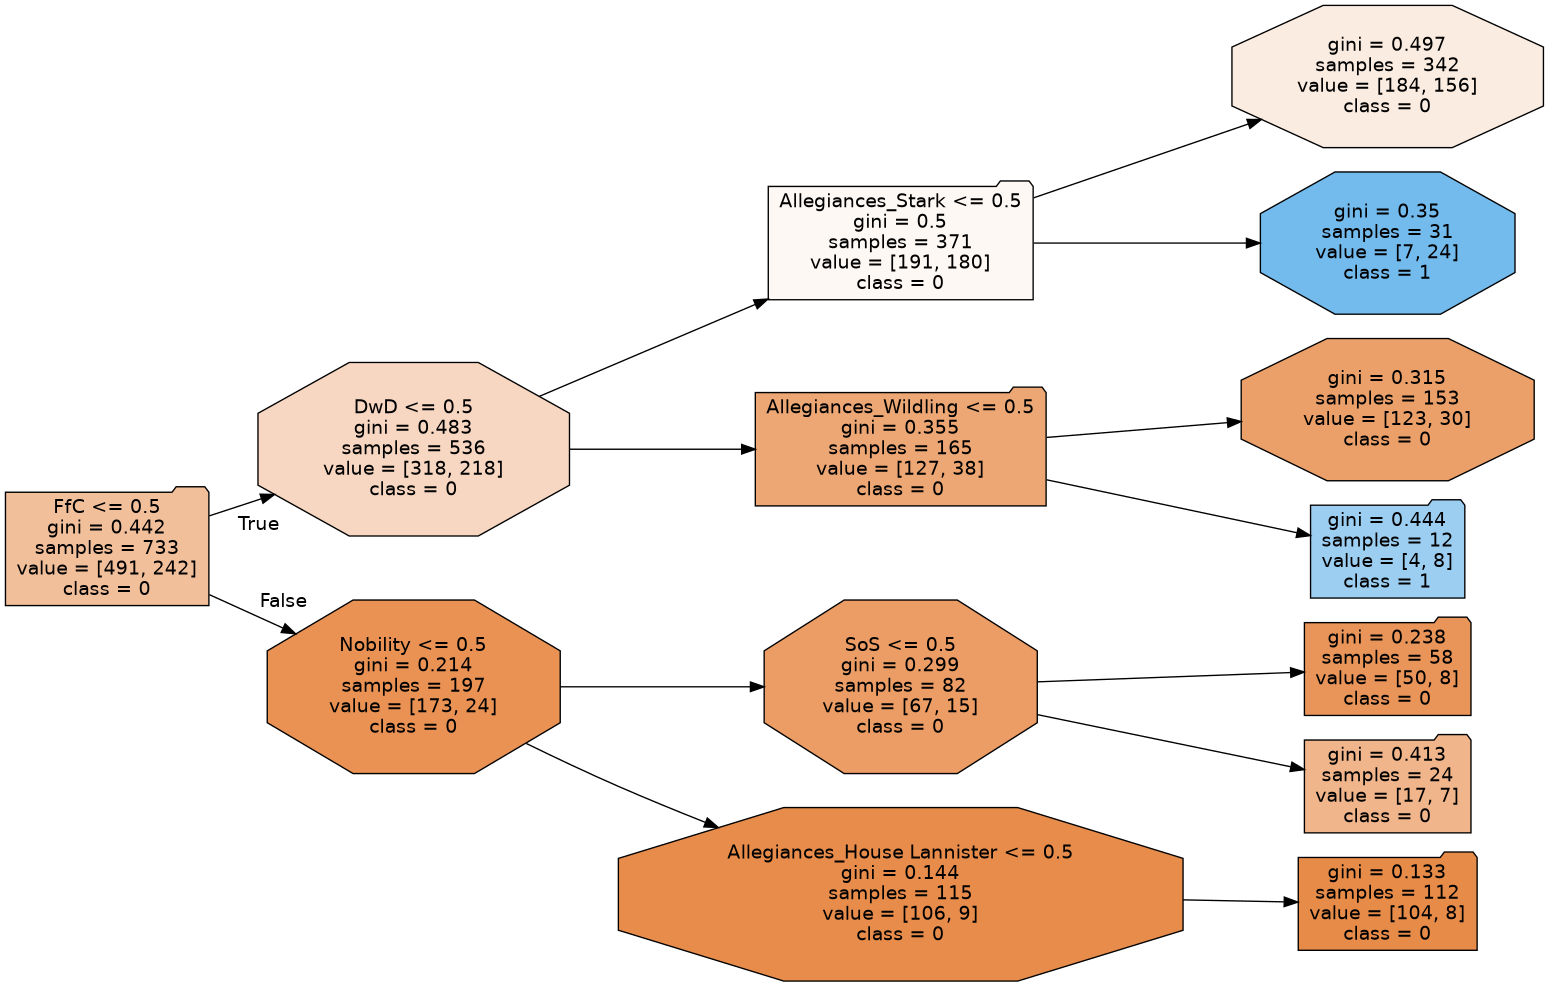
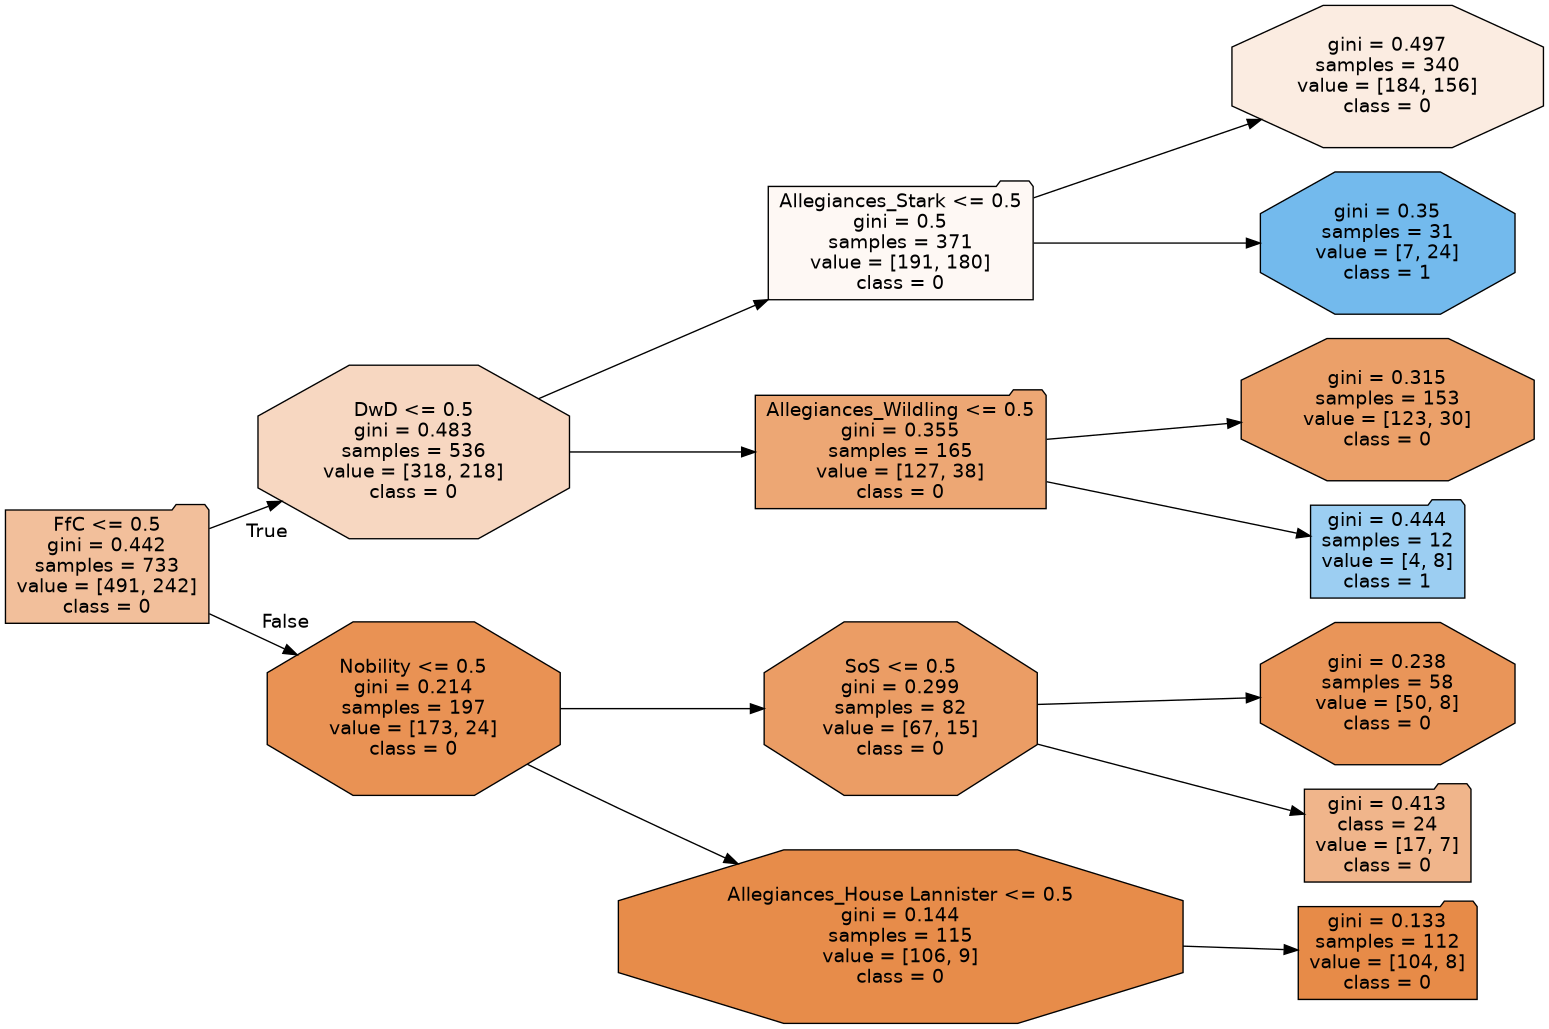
node "gini = 0.497 samples = 342 value = [184, 156] class = 0": label "gini = 0.497 samples = 342 value = [184, 156] class = 0" -> "gini = 0.497 samples = 340 value = [184, 156] class = 0"
node "gini = 0.238 samples = 58 value = [50, 8] class = 0": shape folder -> octagon
node "gini = 0.413 samples = 24 value = [17, 7] class = 0": label "gini = 0.413 samples = 24 value = [17, 7] class = 0" -> "gini = 0.413 class = 24 value = [17, 7] class = 0"
